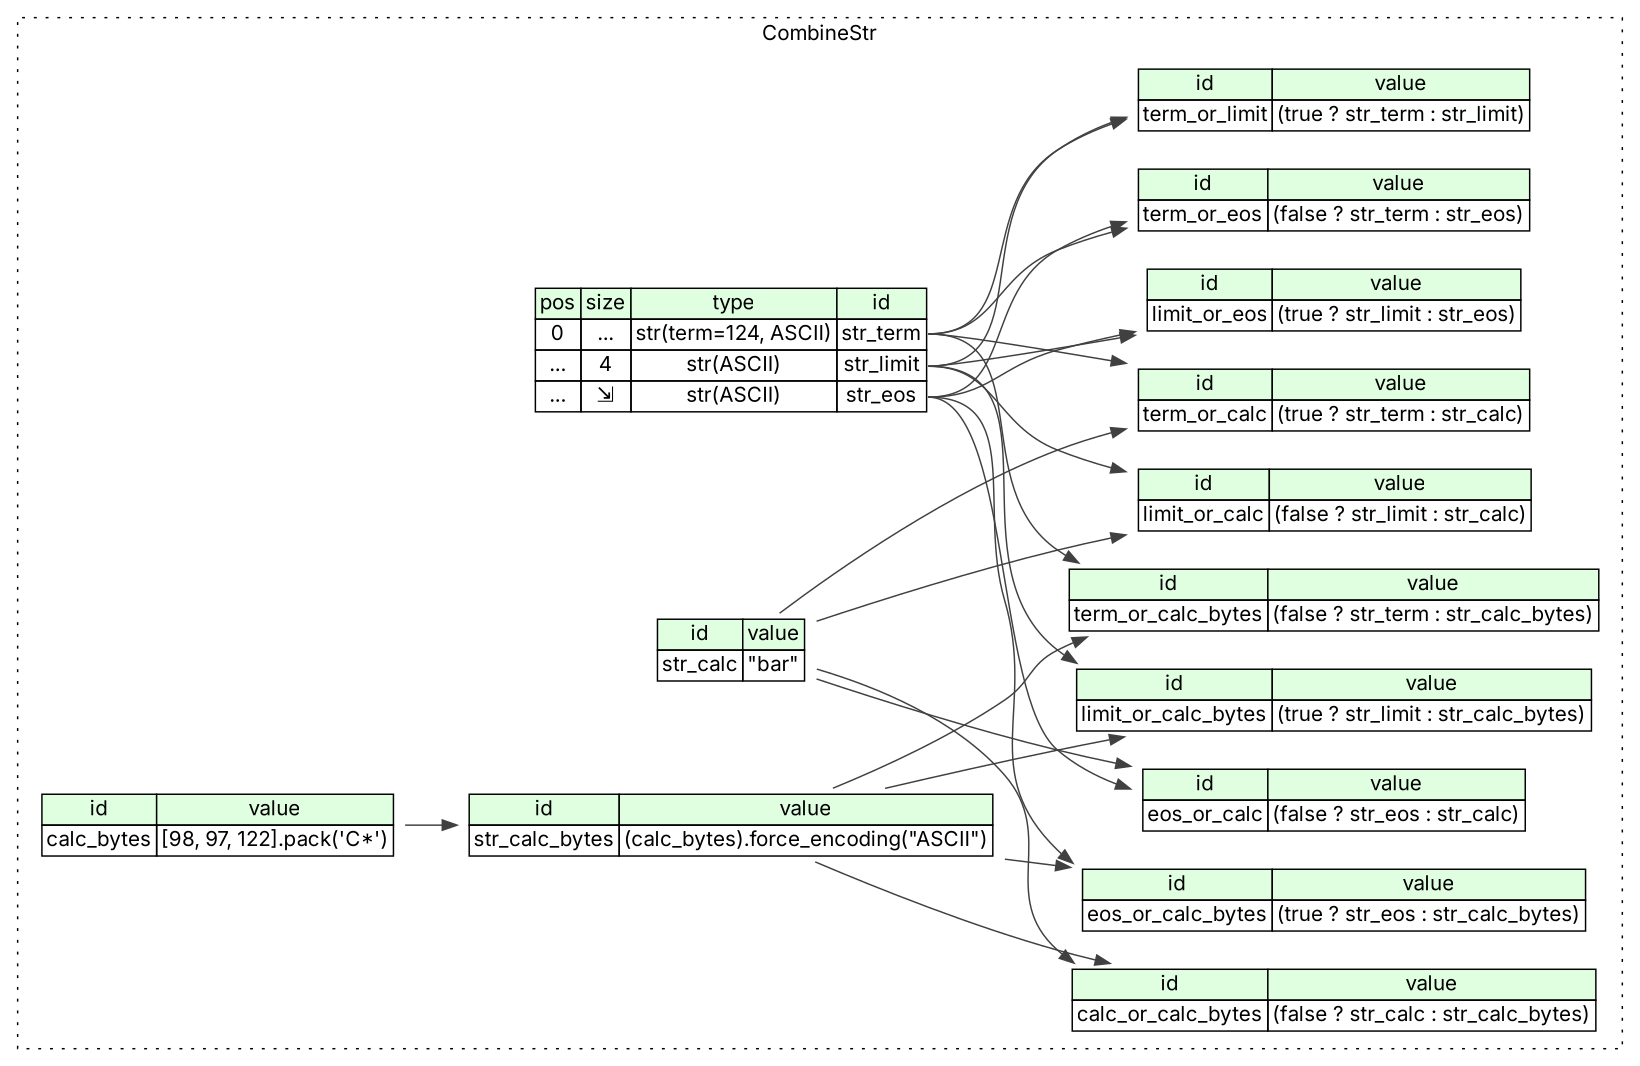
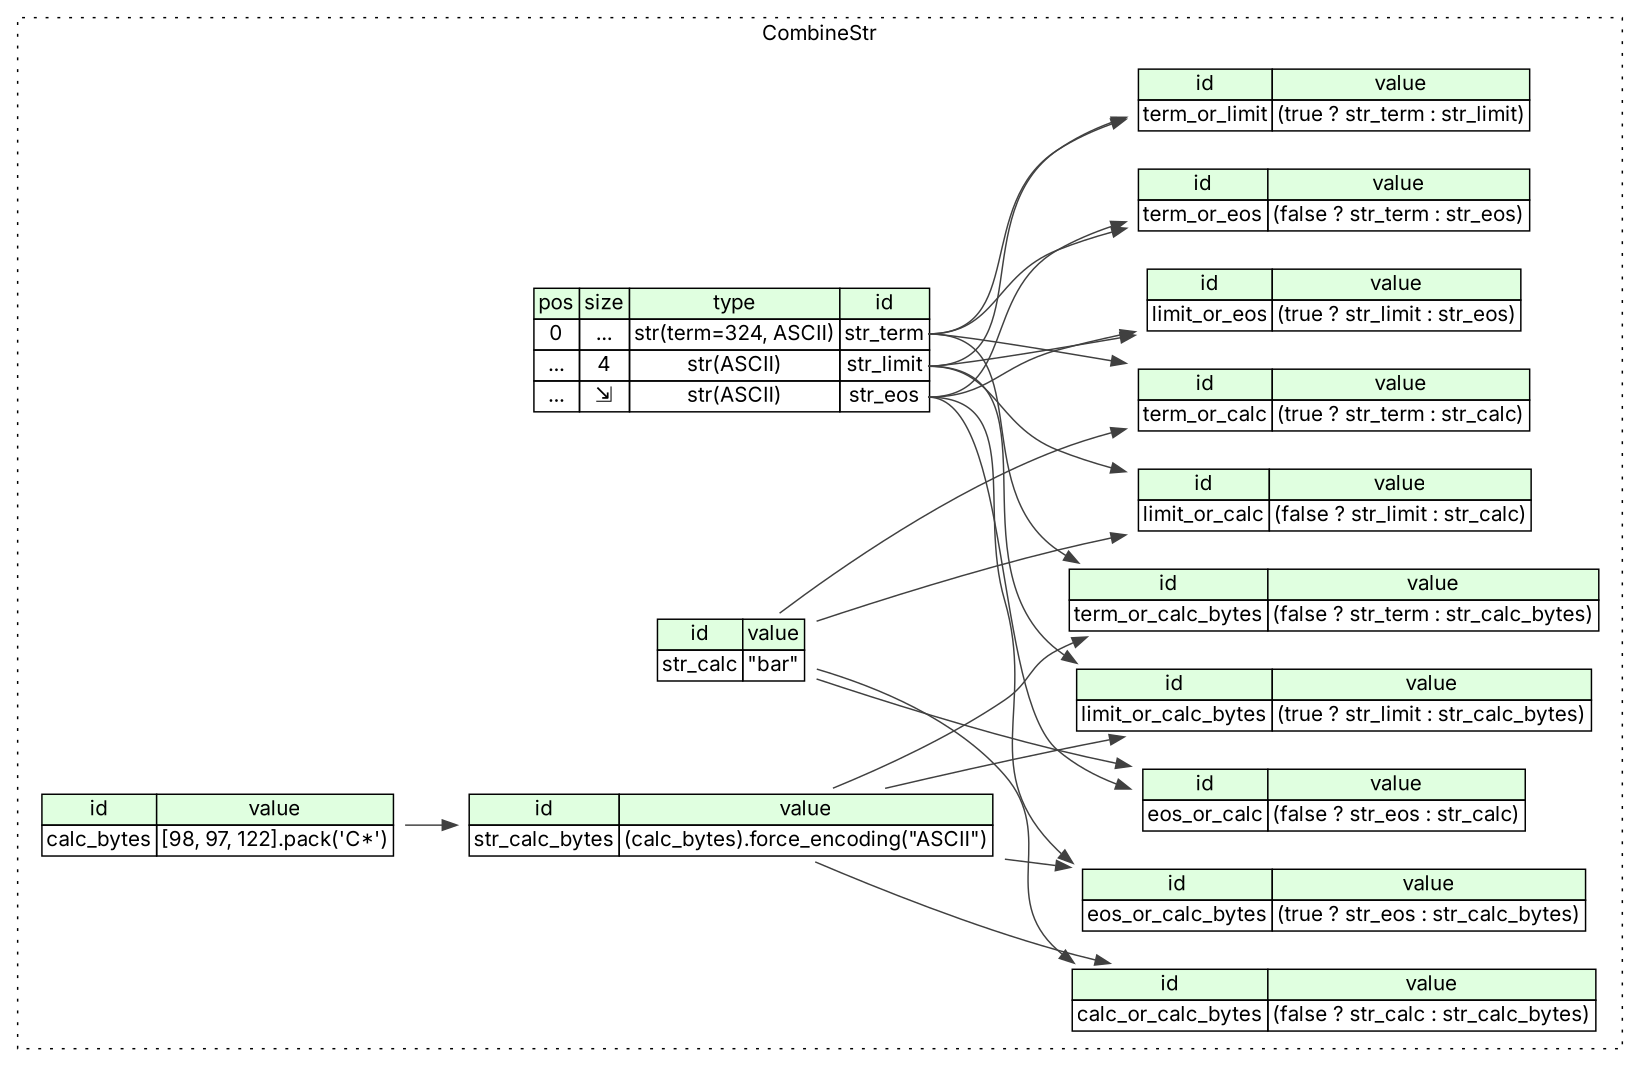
node "pos": text "str(term=124, ASCII)" -> "str(term=324, ASCII)"
